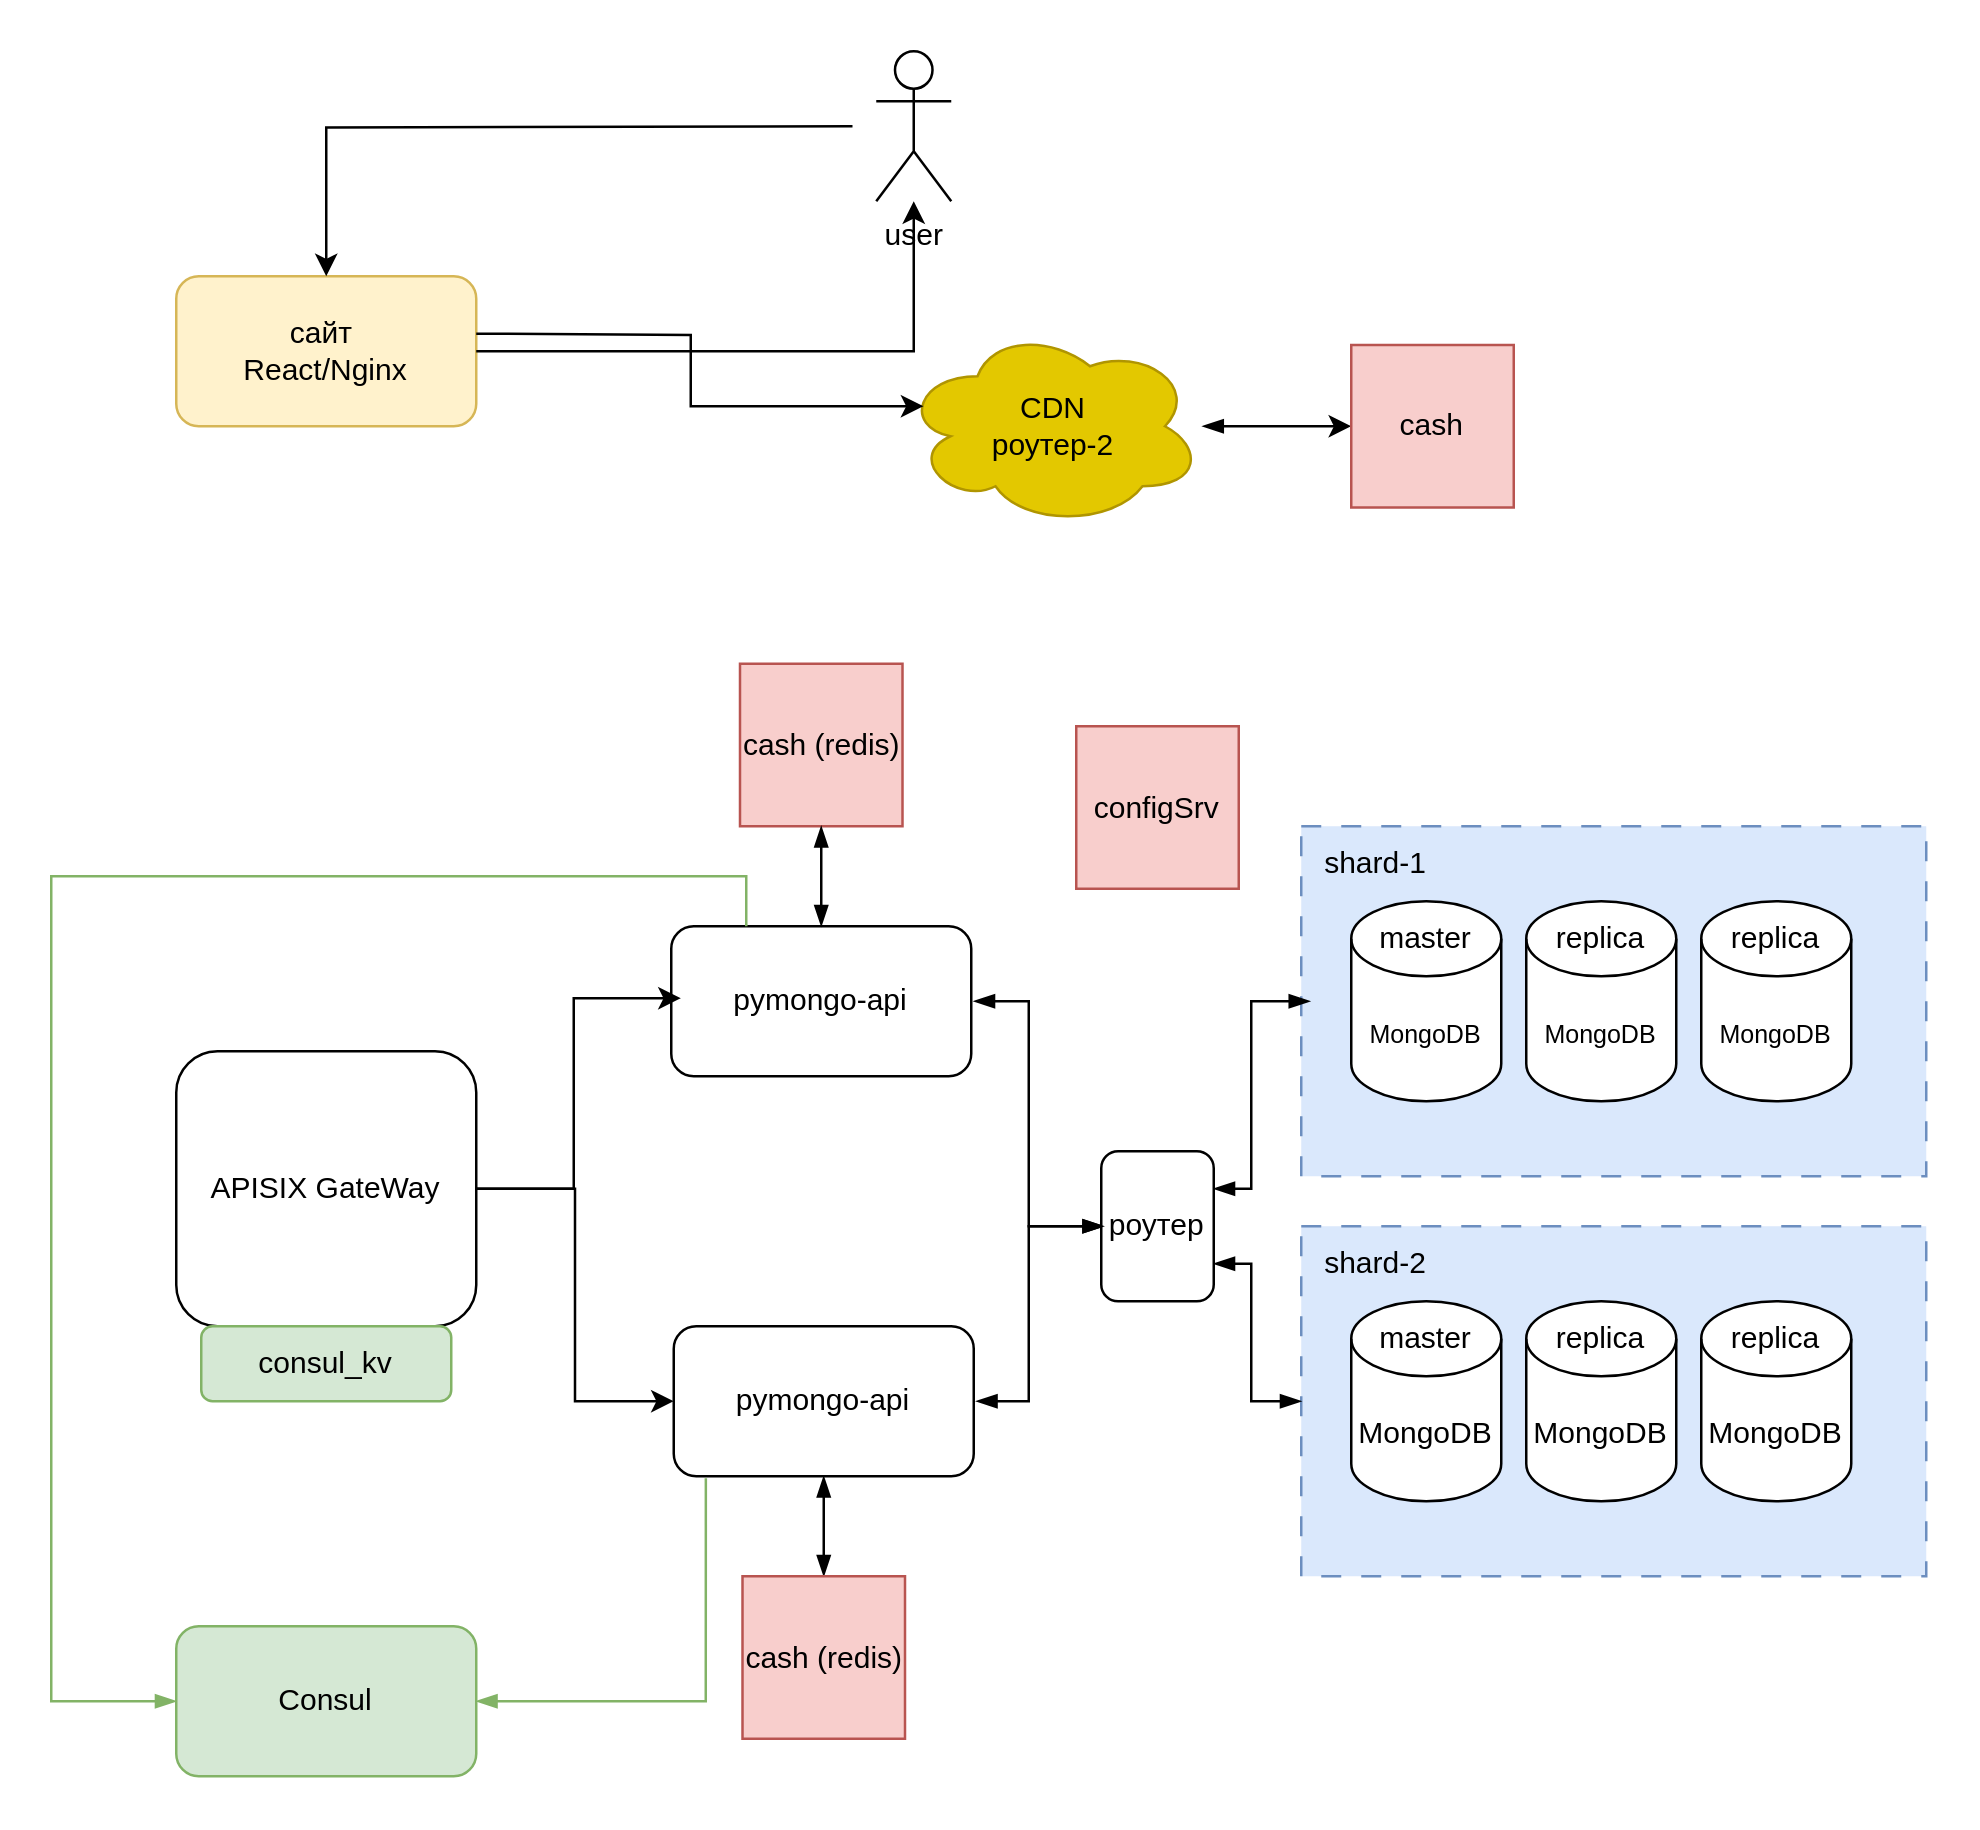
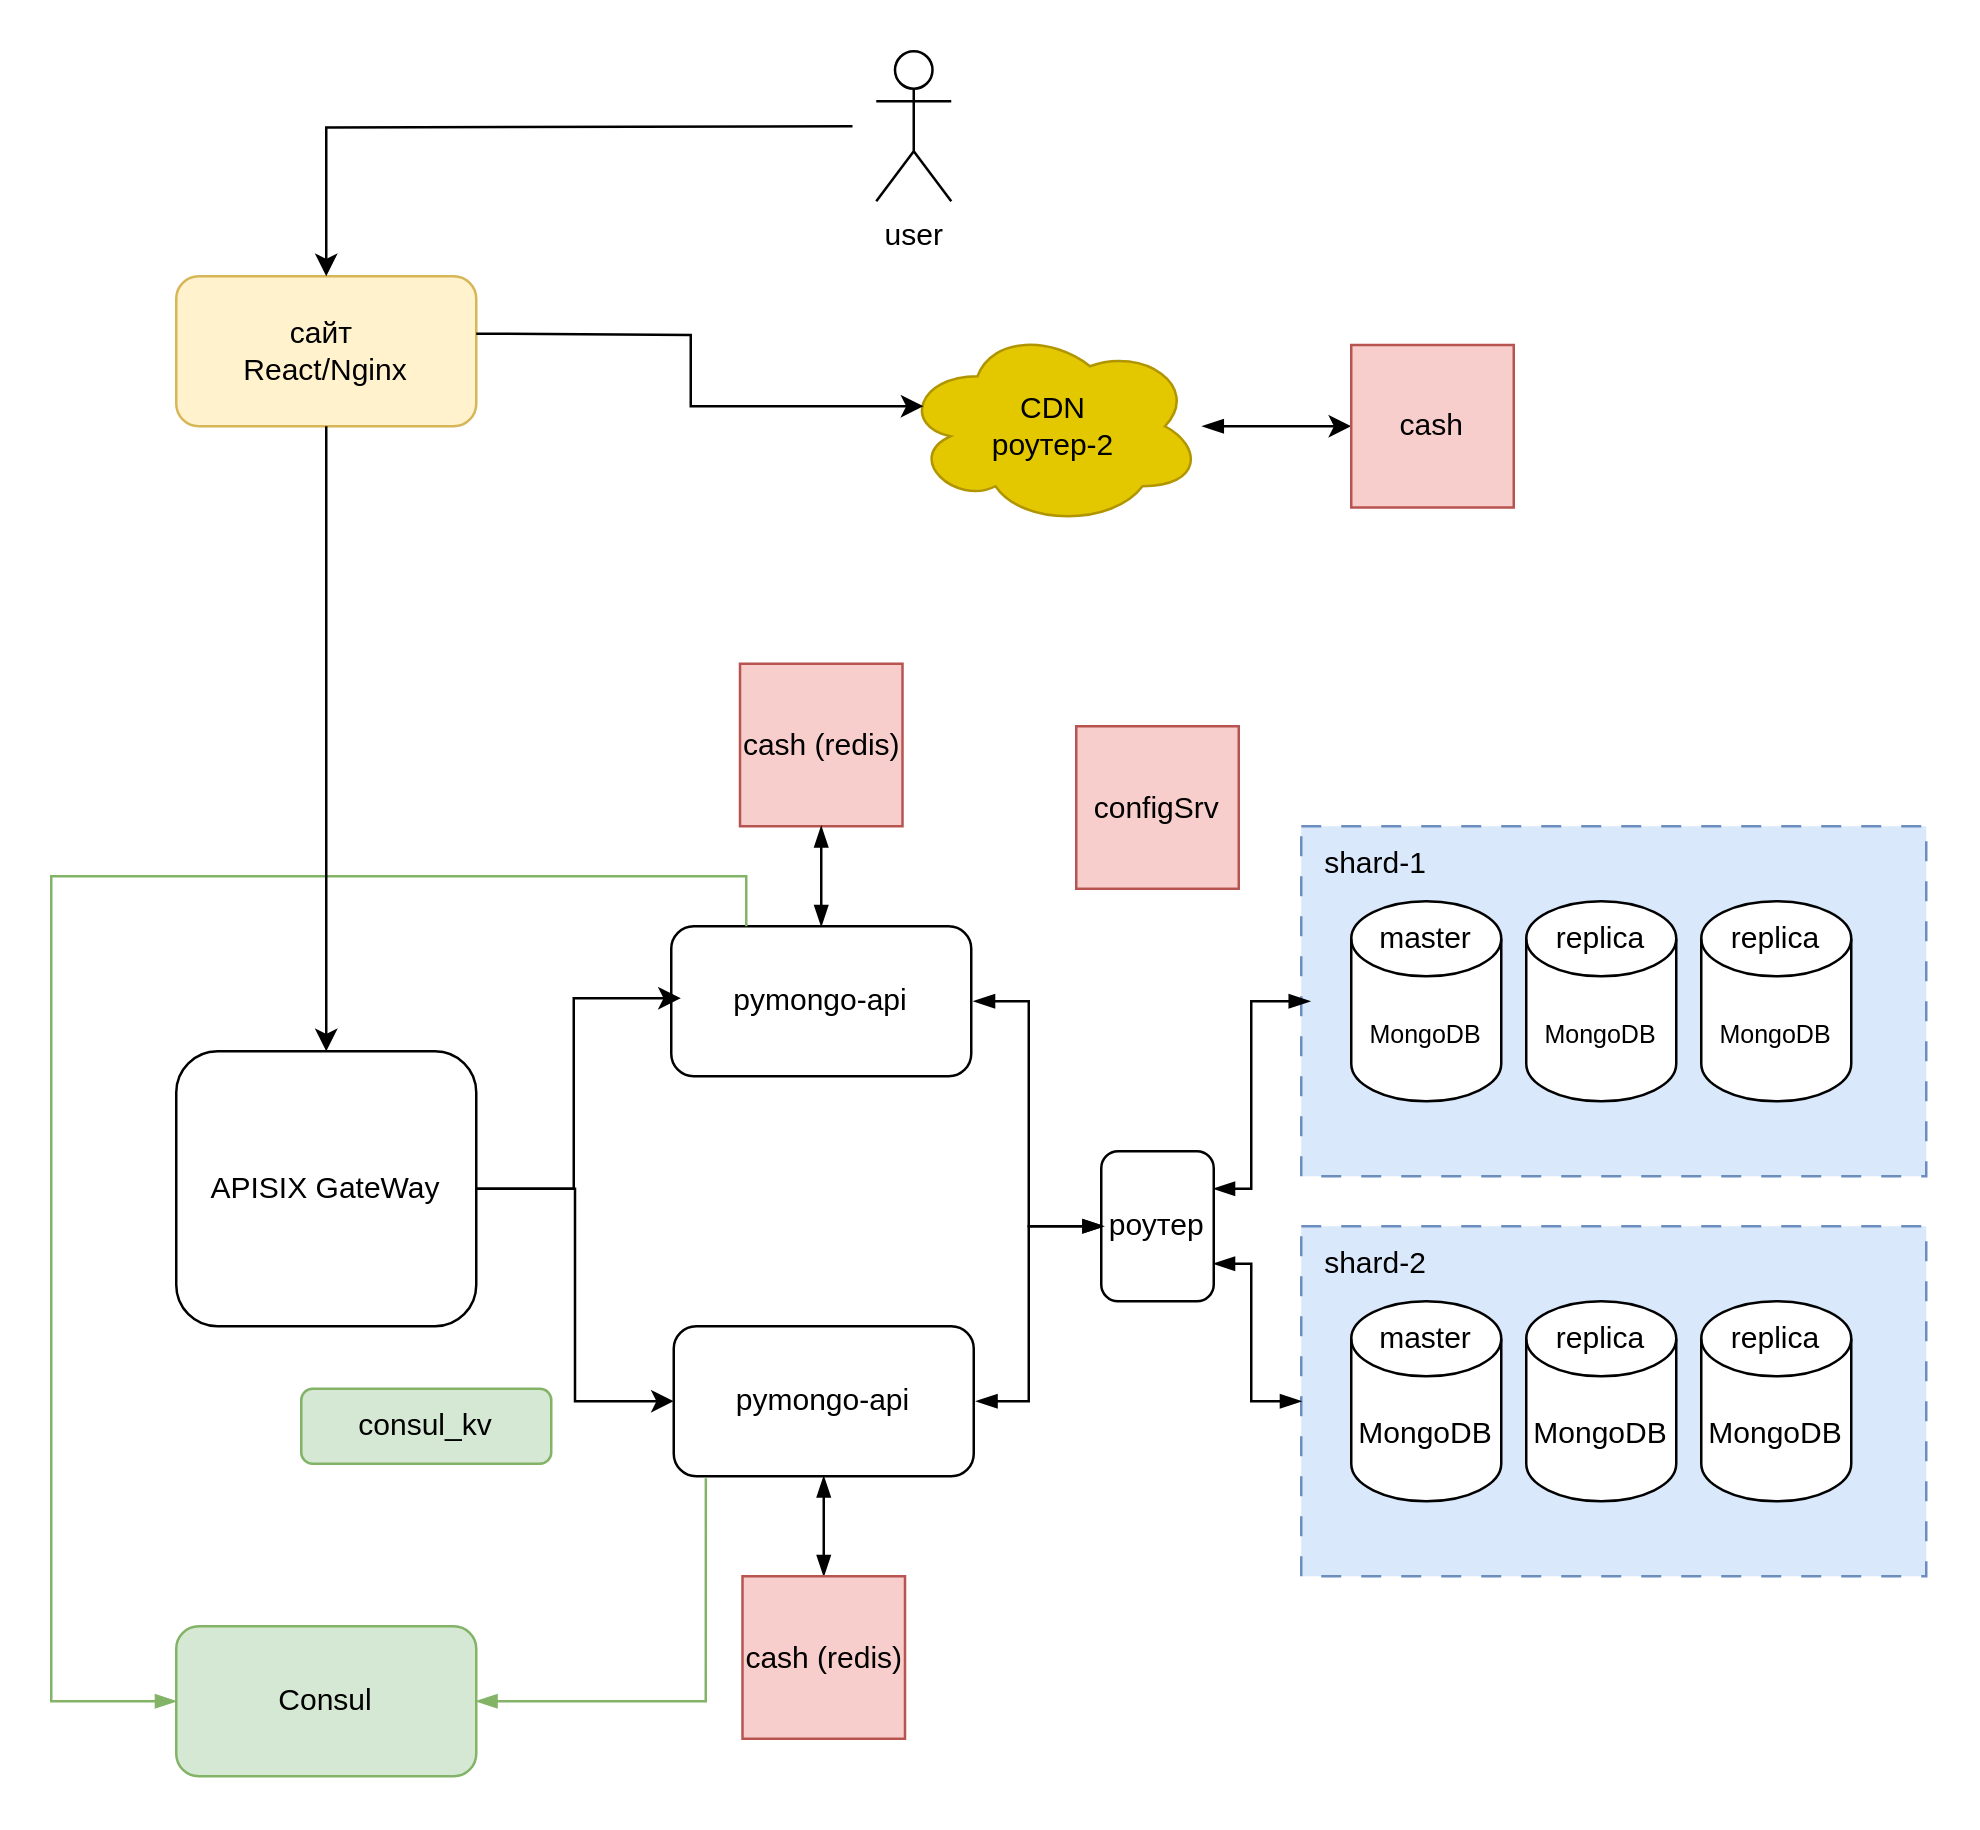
edge "сайт React/Nginx" -> "user": now "сайт React/Nginx" -> "APISIX GateWay"
node "consul_kv": moved (326, 1364) -> (426, 1426)
